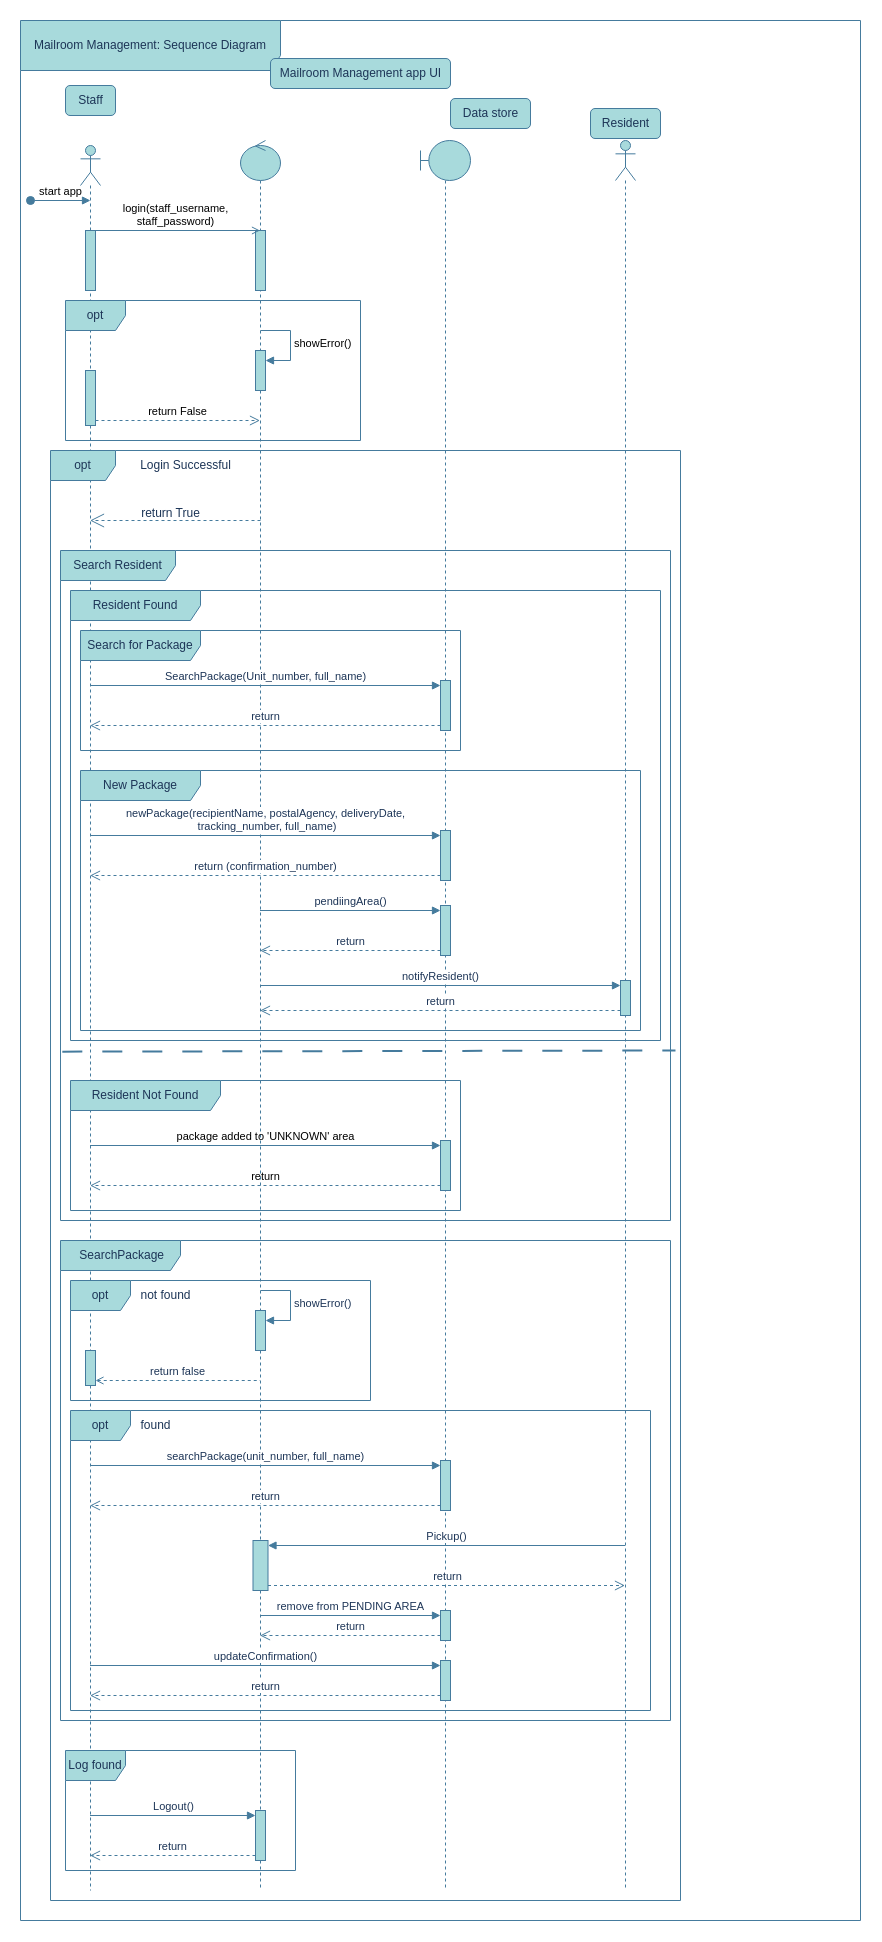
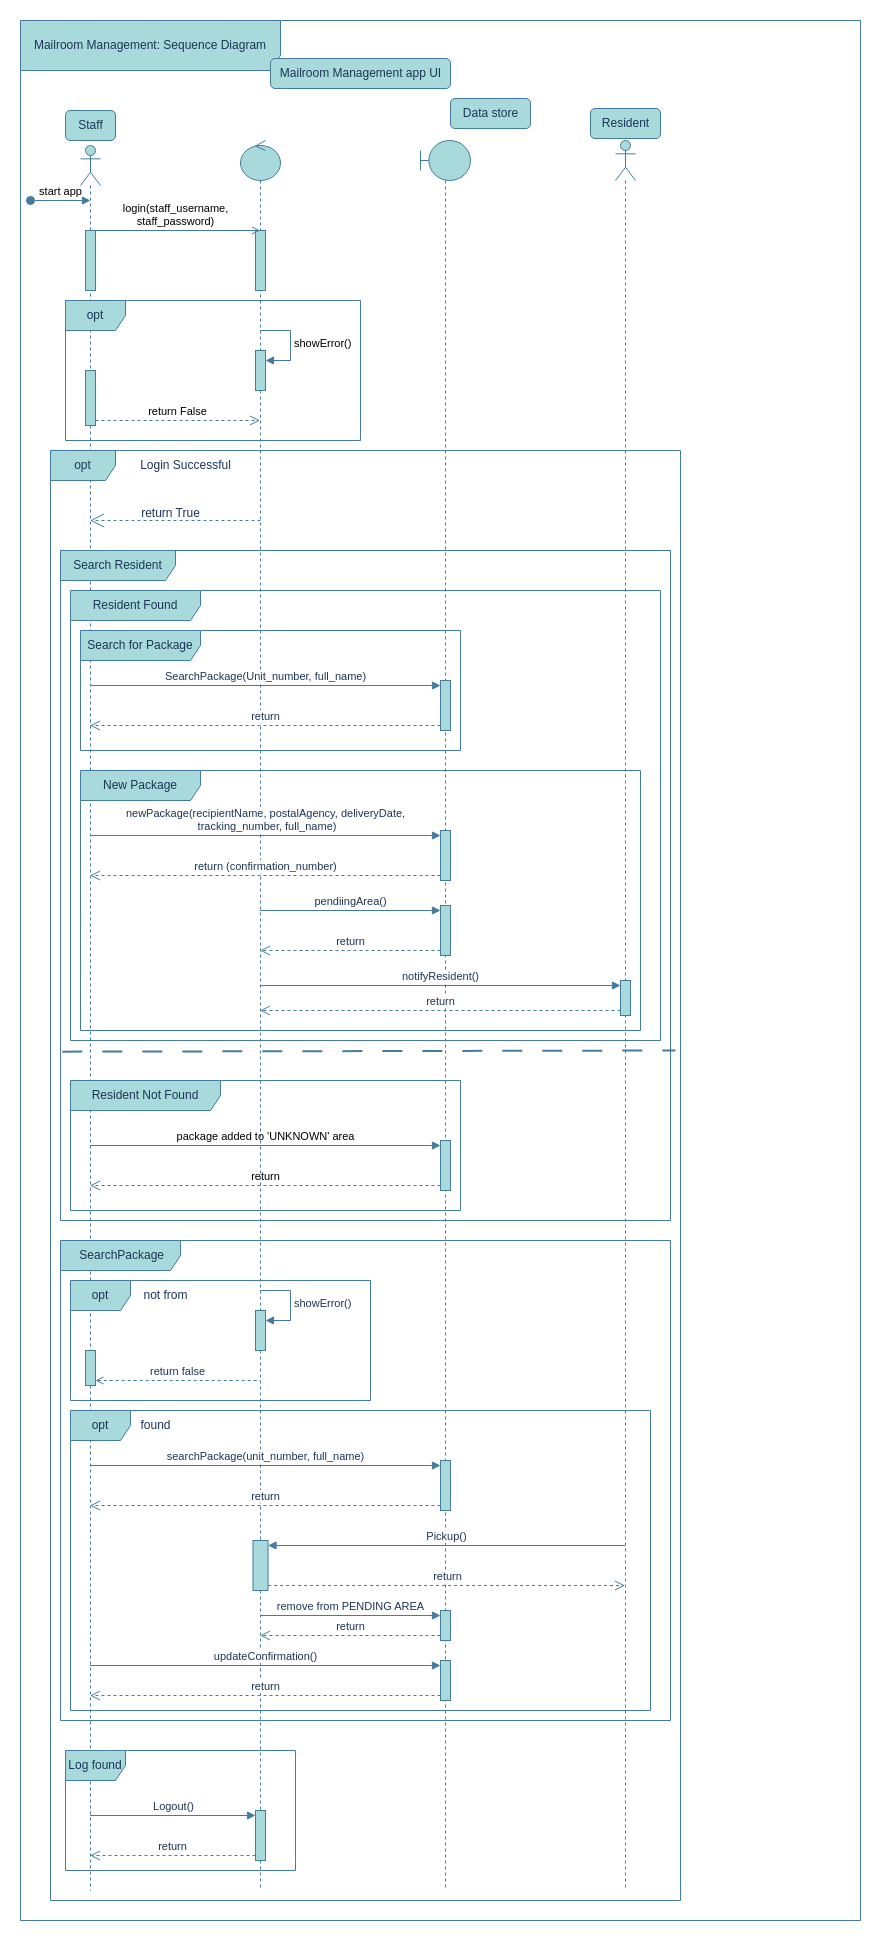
node "Staff": moved (91, 101) -> (91, 126)
node "not found": label "not found" -> "not from"
